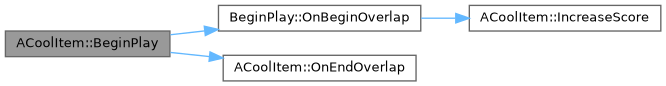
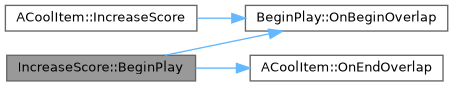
edge "BeginPlay::OnBeginOverlap" -> "ACoolItem::IncreaseScore": reversed
node "ACoolItem::BeginPlay": label "ACoolItem::BeginPlay" -> "IncreaseScore::BeginPlay"
